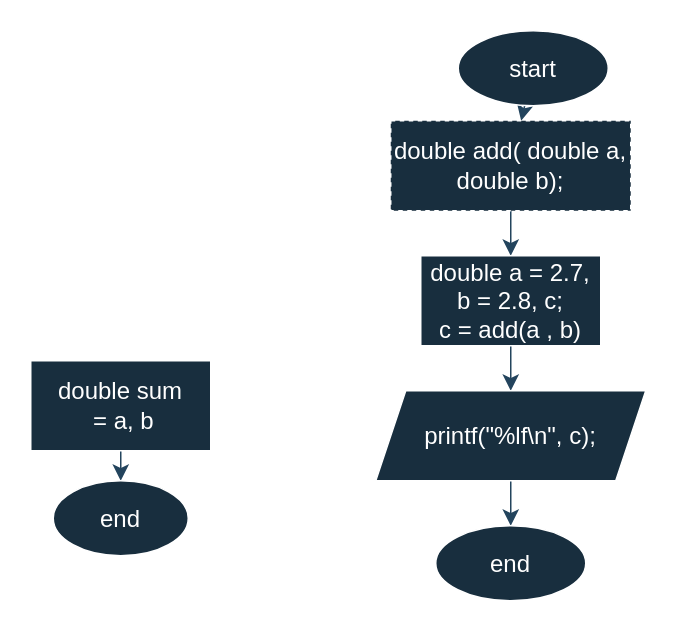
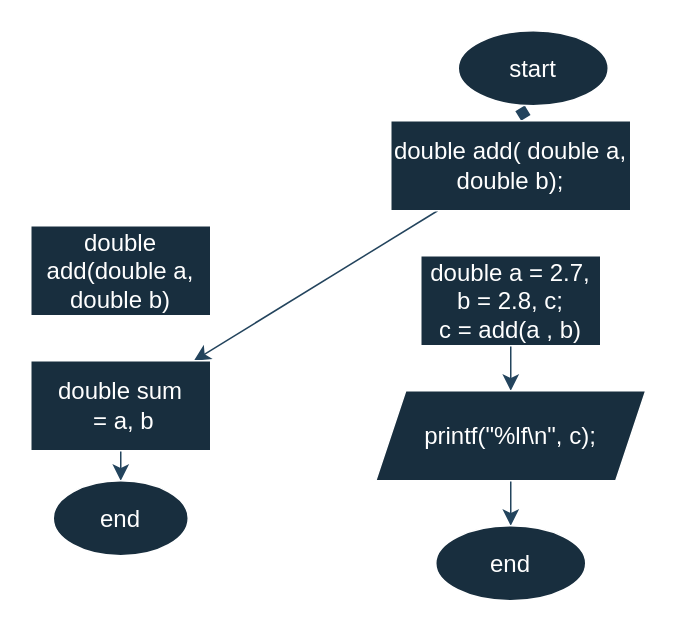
edge "start" -> "double add( double a, double b);": arrowhead classic -> diamond
node "double add( double a, double b);": style dashed -> solid
edge "double add( double a, double b);" -> "double a = 2.7, b = 2.8, c; c = add(a , b)": now "double add( double a, double b);" -> "double sum = a, b"
node "double add(double a, double b)": added
